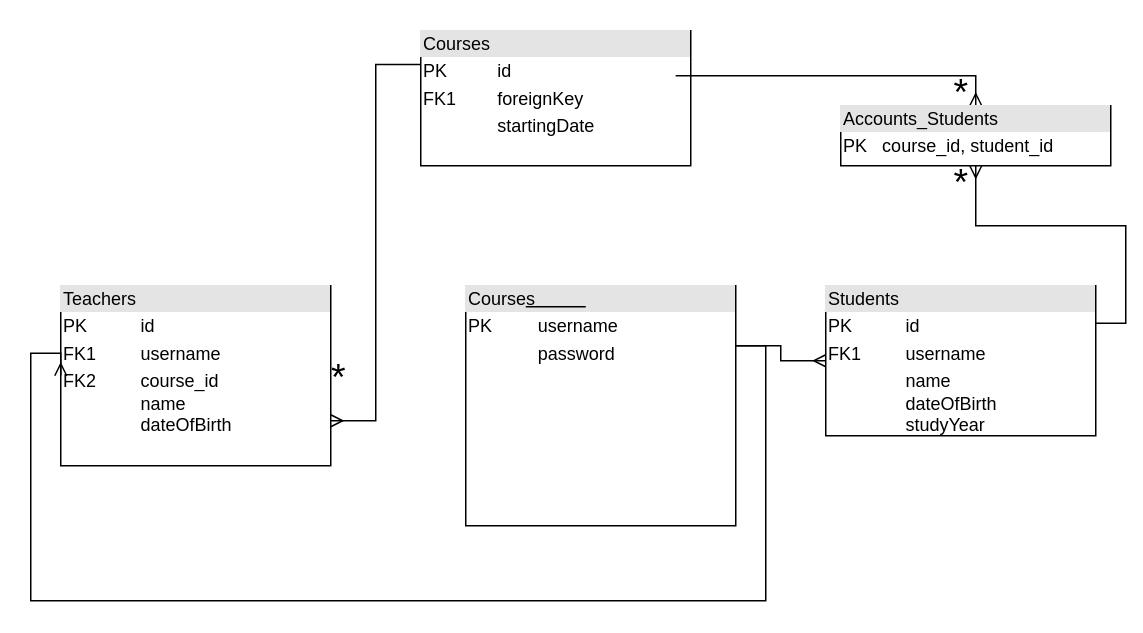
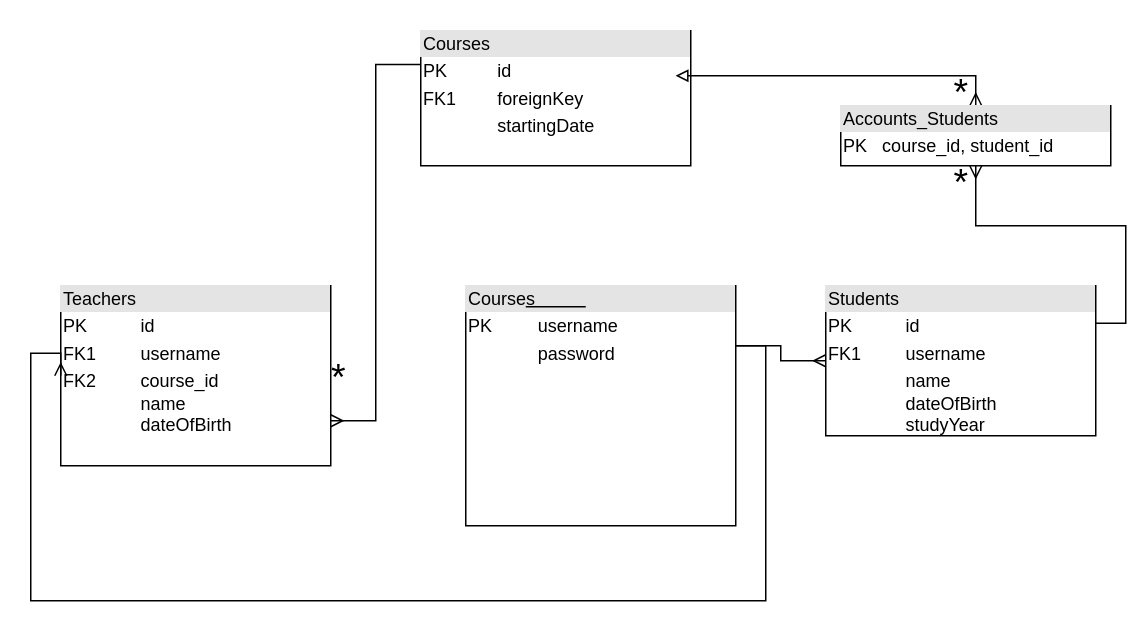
edge "Courses PK id FK1 foreignKey startingDate" -> "Accounts_Students PK course_id, student_id": arrowhead none -> block
